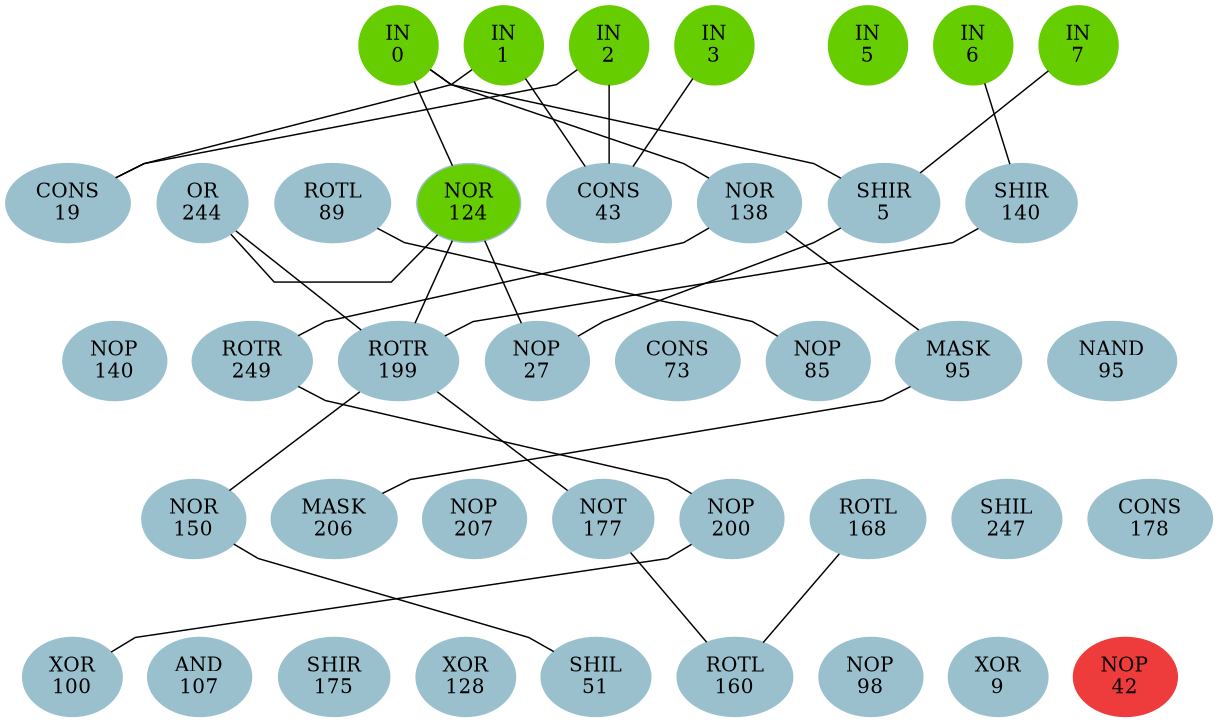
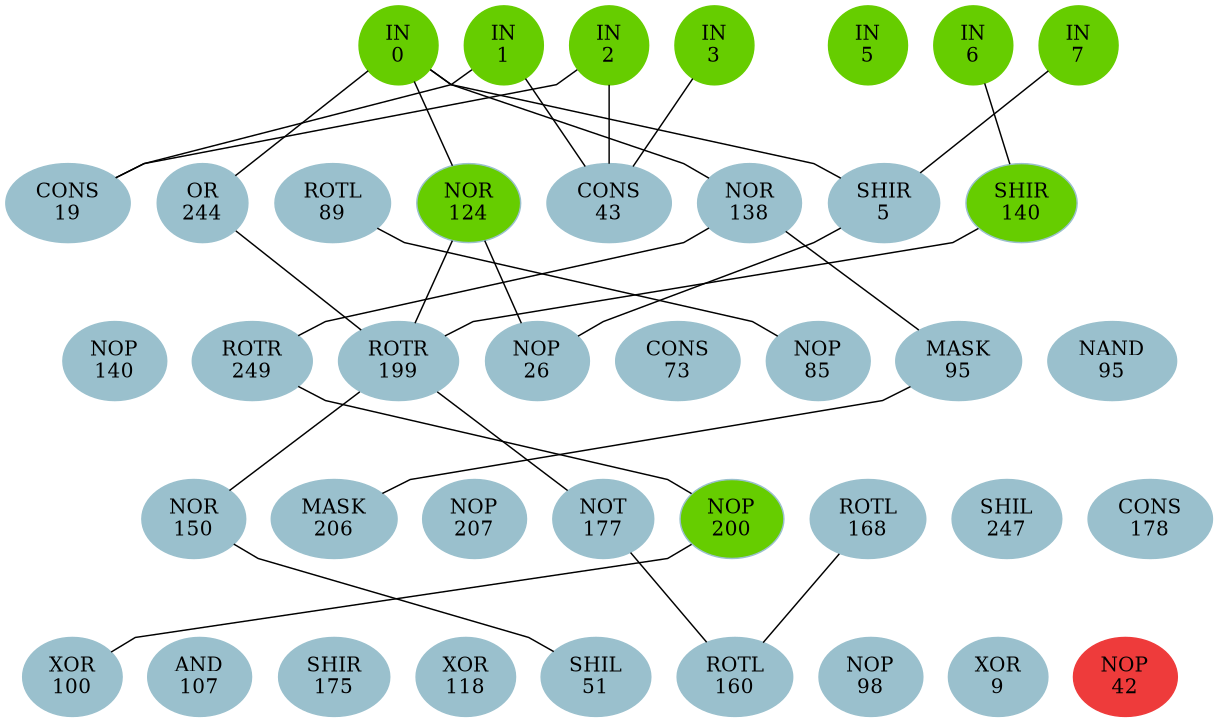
node "SHIR 140": fillcolor lightblue3 -> chartreuse3
edge "OR 244" -- "NOR 124": now "OR 244" -- "IN 0"
node "NOP 27": label "NOP 27" -> "NOP 26"
node "NOP 200": fillcolor lightblue3 -> chartreuse3
node "XOR 128": label "XOR 128" -> "XOR 118"
